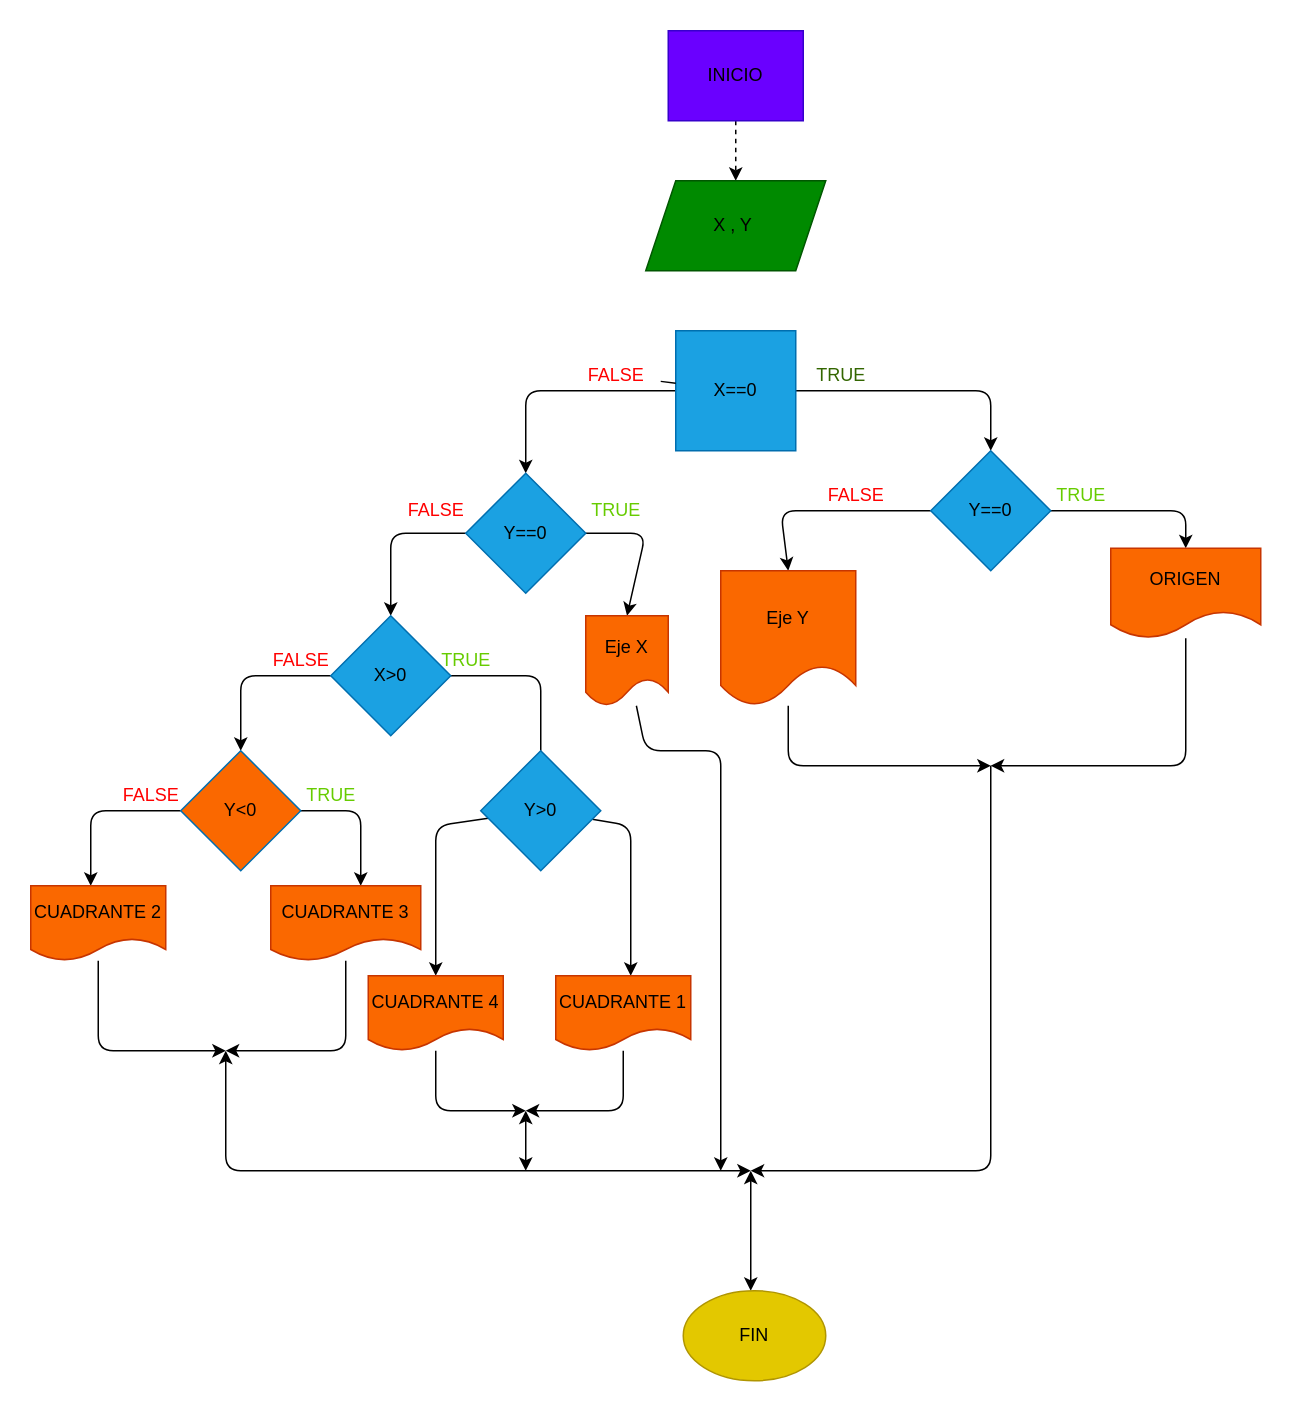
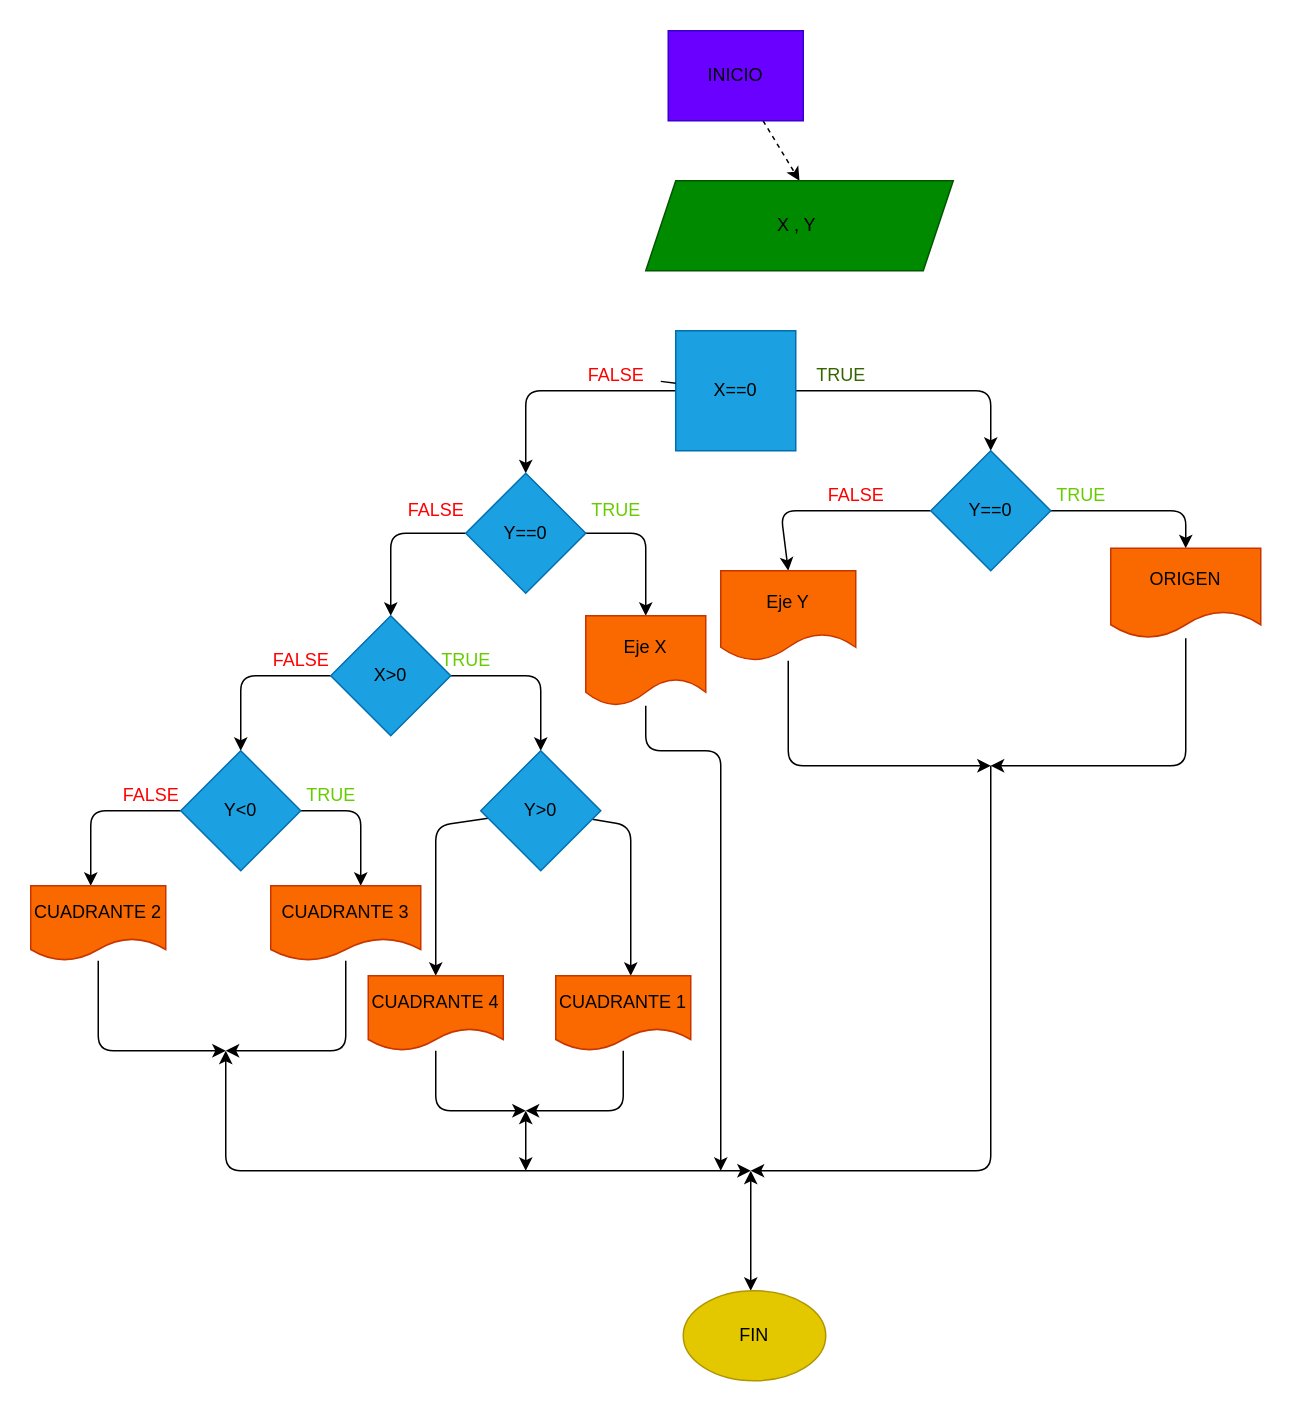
node "X , Y": size 180x90 -> 308x90
node "Eje Y": size 135x135 -> 135x90
node "Eje X": size 83x90 -> 120x90
edge "X>0" -- "Y>0": arrowhead none -> classic
node "Y<0": fillcolor #fa6800 -> #1ba1e2
